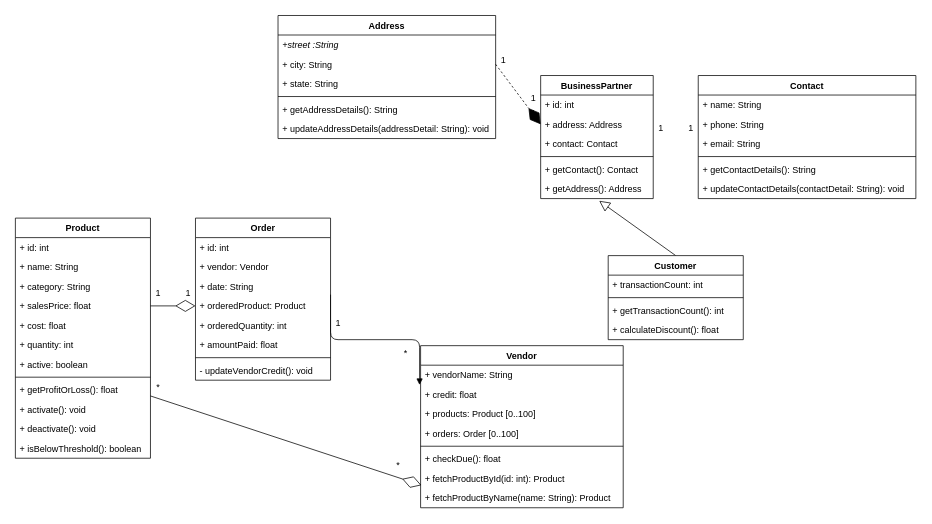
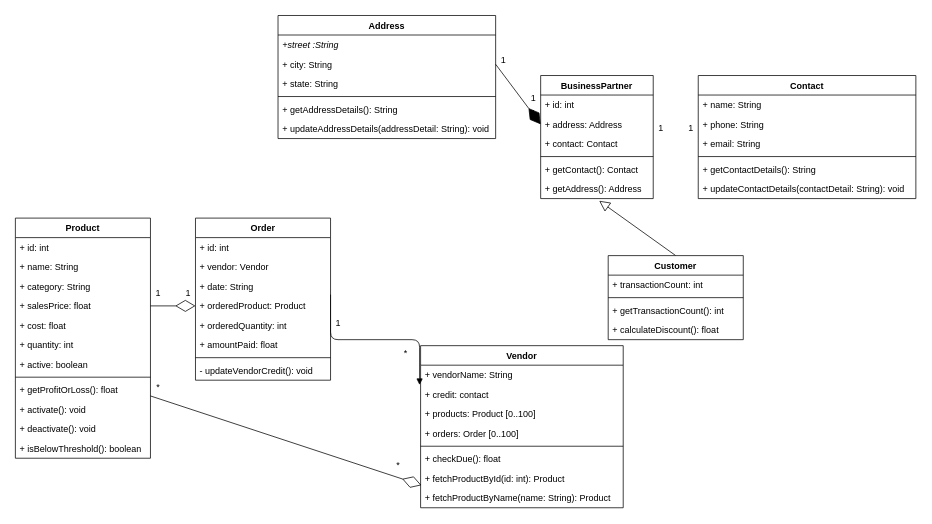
edge "+ city: String" -> "+ address: Address": style dashed -> solid
node "+ credit: float": label "+ credit: float" -> "+ credit: contact"
